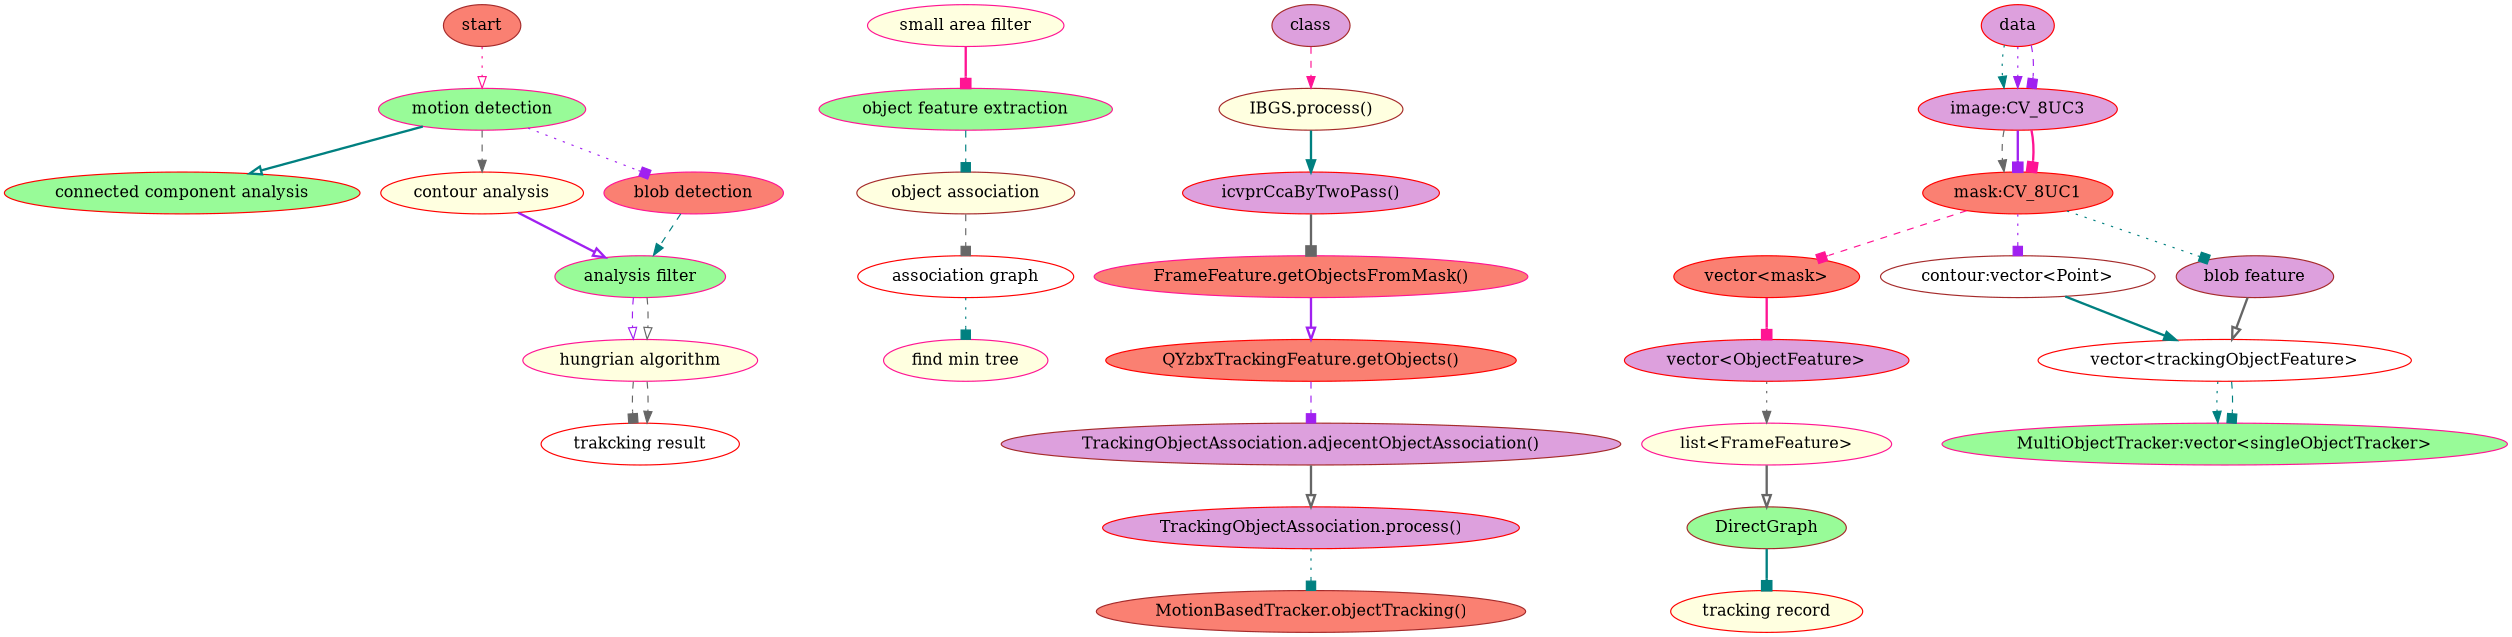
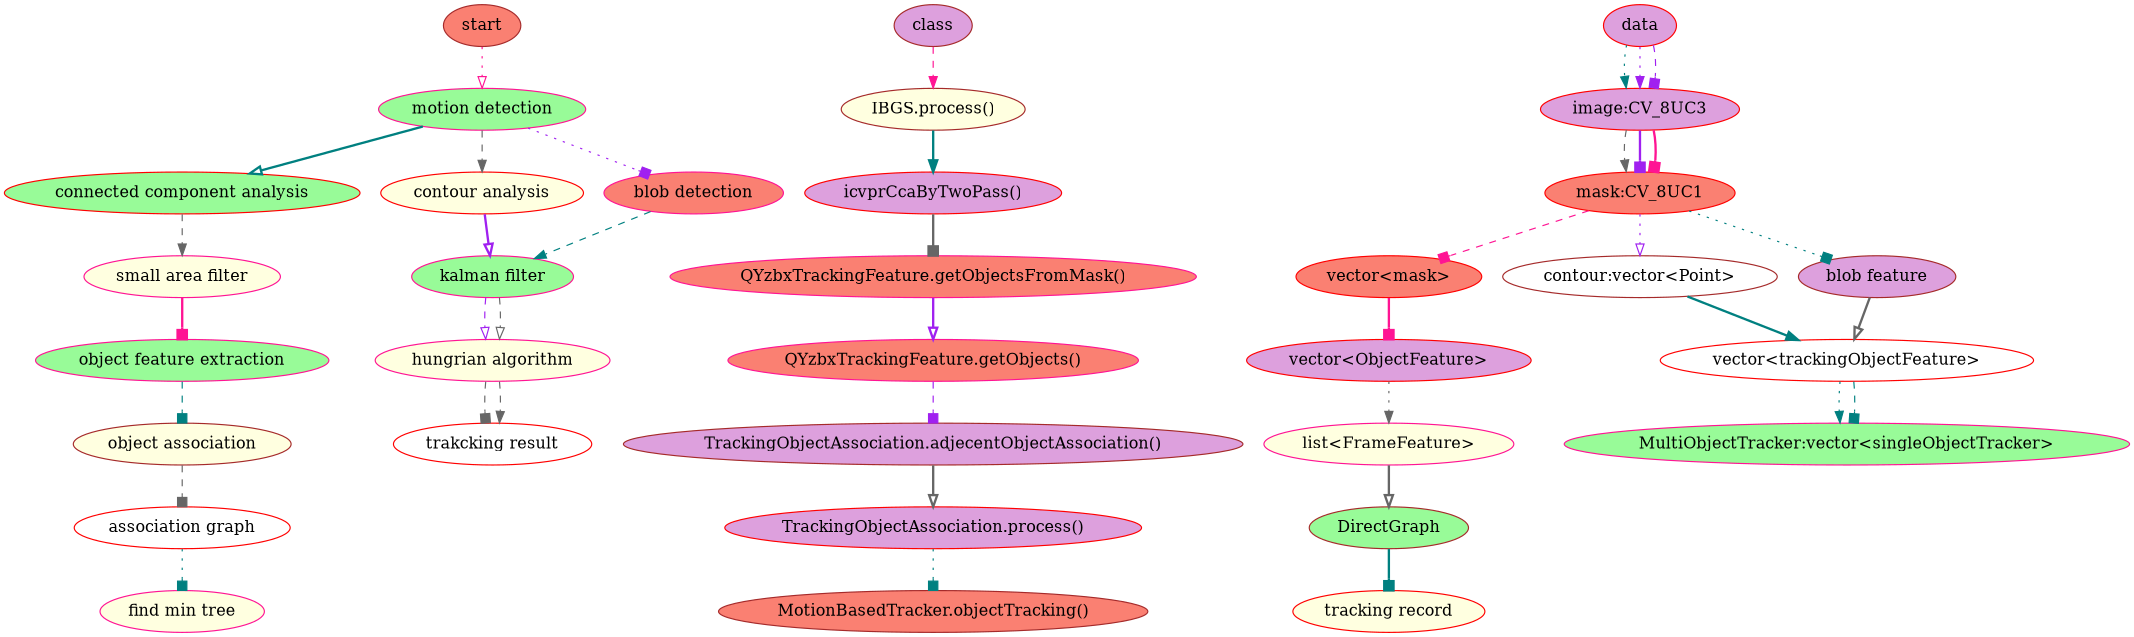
edge "connected component analysis" -> "small area filter": added
edge "mask:CV_8UC1" -> "contour:vector<Point>": arrowhead box -> onormal
node "analysis filter": label "analysis filter" -> "kalman filter"
node "FrameFeature.getObjectsFromMask()": label "FrameFeature.getObjectsFromMask()" -> "QYzbxTrackingFeature.getObjectsFromMask()"
node "QYzbxTrackingFeature.getObjects()": color red -> deeppink
